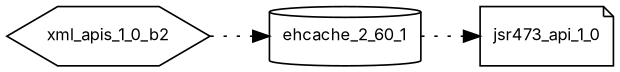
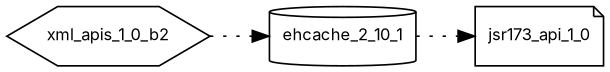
node "ehcache_2_60_1": label "ehcache_2_60_1" -> "ehcache_2_10_1"
node "jsr473_api_1_0": label "jsr473_api_1_0" -> "jsr173_api_1_0"
